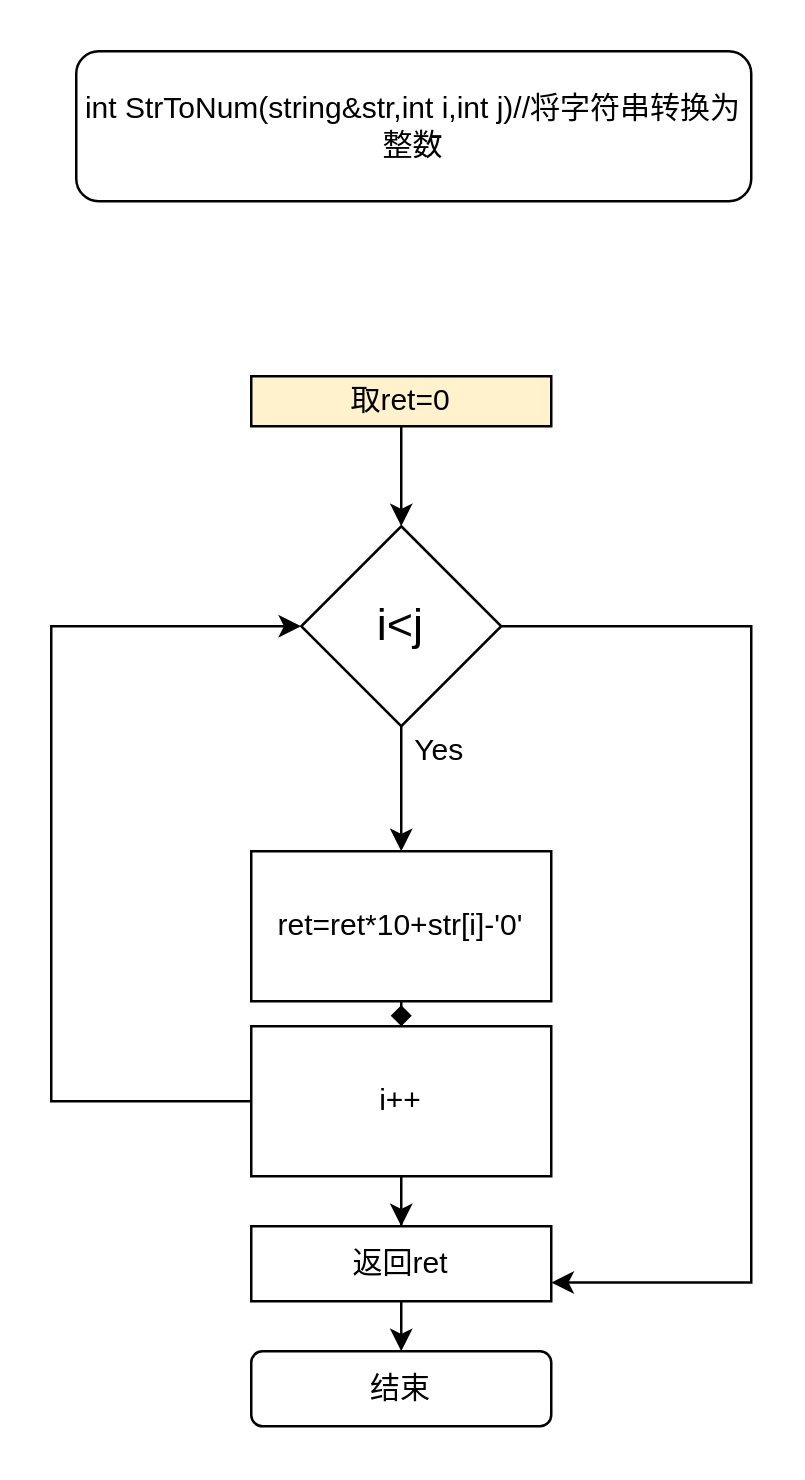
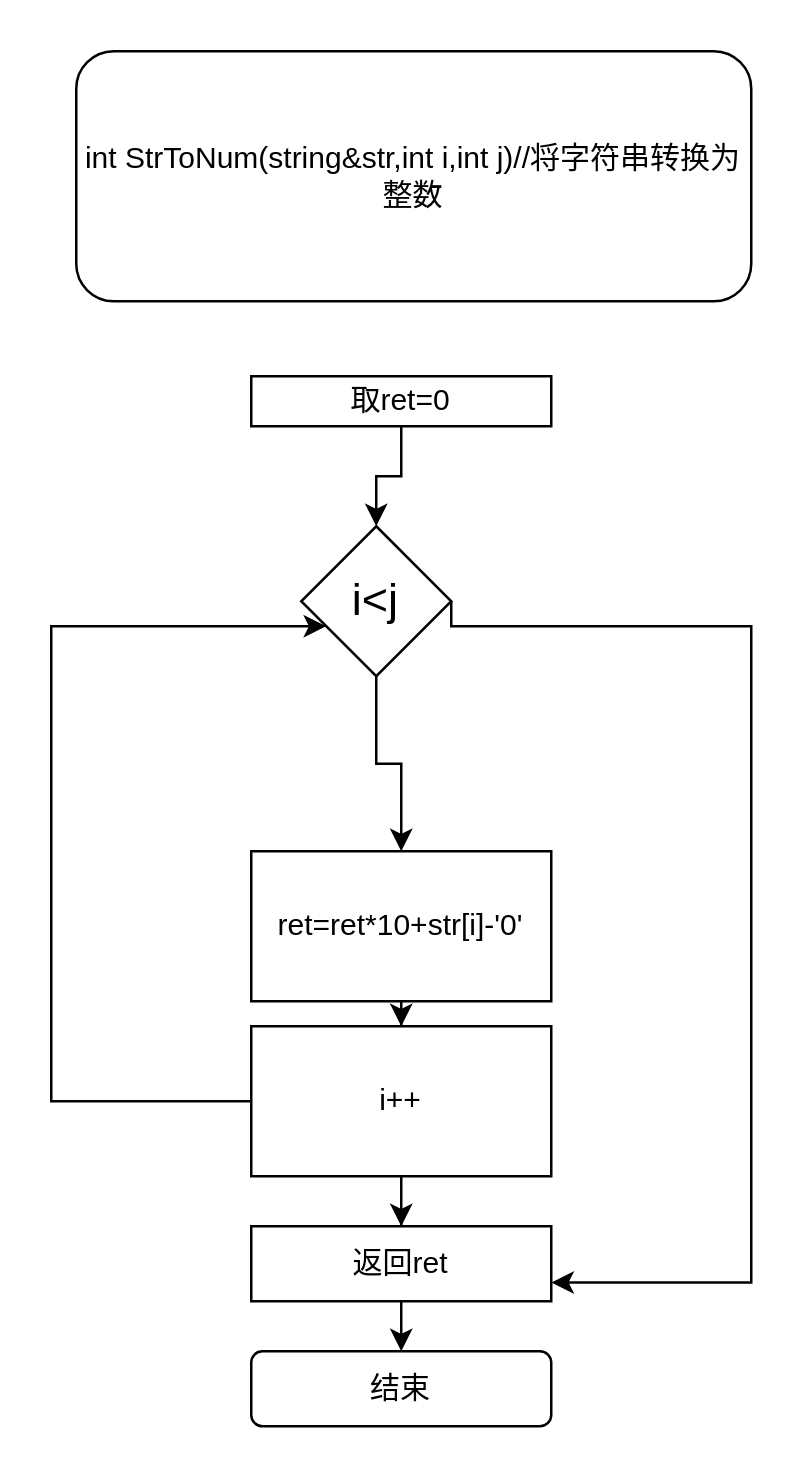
node "int StrToNum(string&str,int i,int j)//将字符串转换为整数": size 675x150 -> 675x250
node "取ret=0": fillcolor #fff2cc -> #ffffff
node "i<j": size 200x200 -> 150x150
node "Yes": removed
edge "ret=ret*10+str[i]-'0'" -> "i++": arrowhead diamond -> classic
